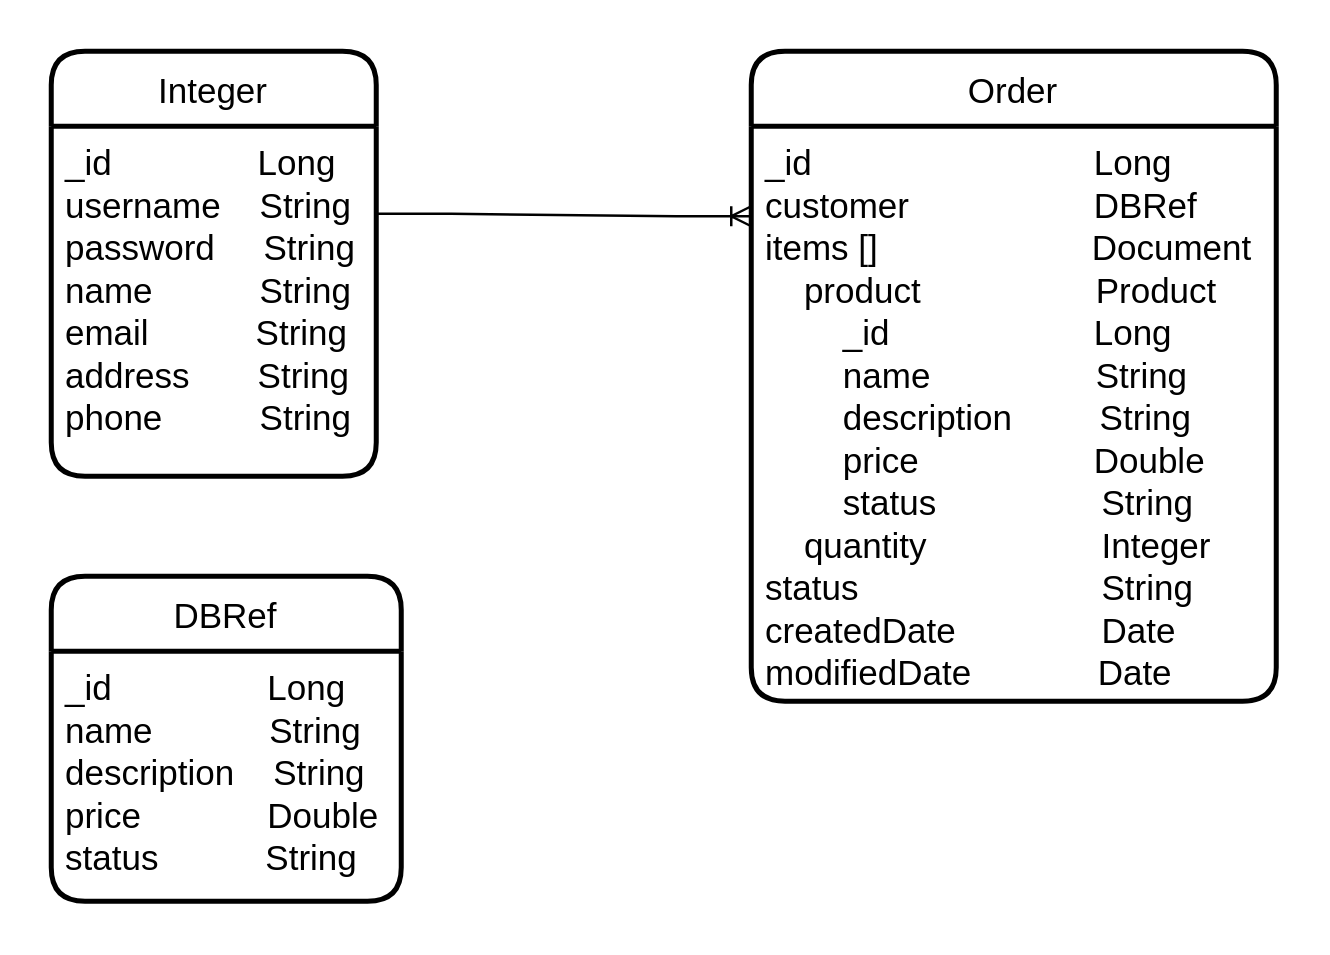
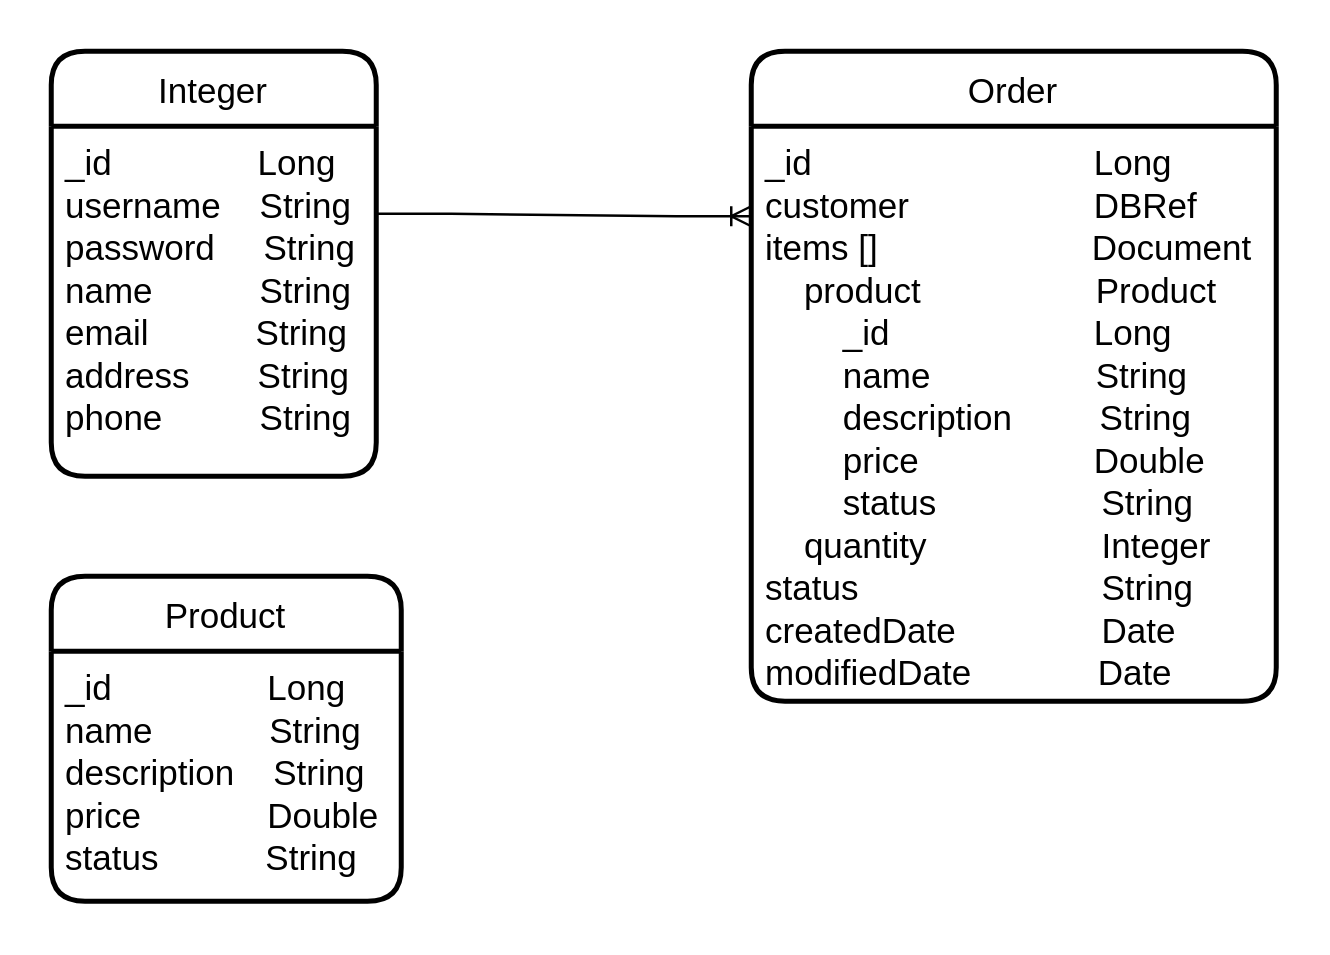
node "DBRef": label "DBRef" -> "Product"
